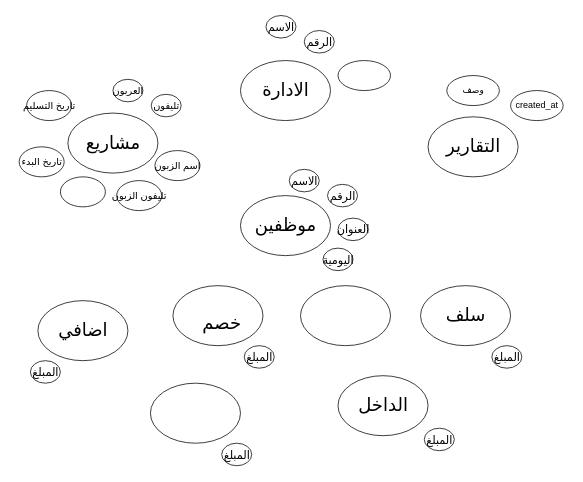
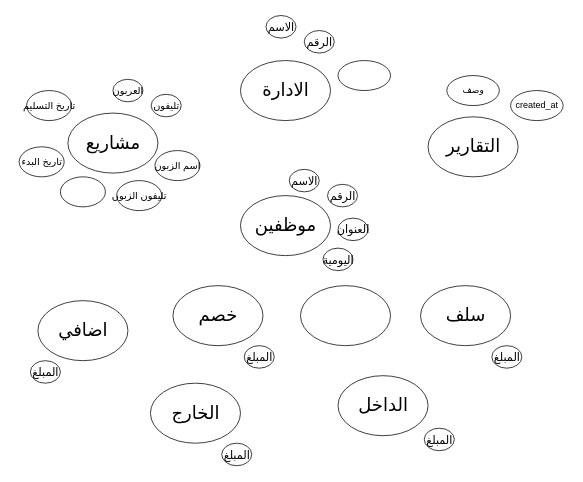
node "خصم": moved (222, 323) -> (218, 315)
node "الخارج": added
